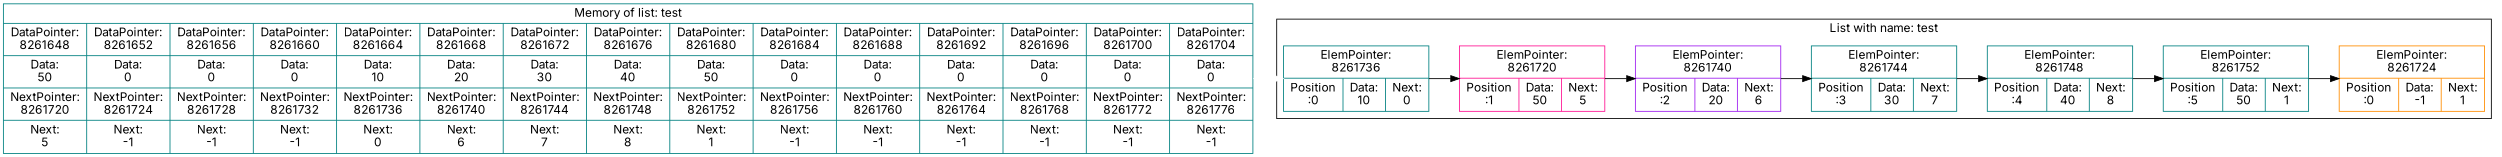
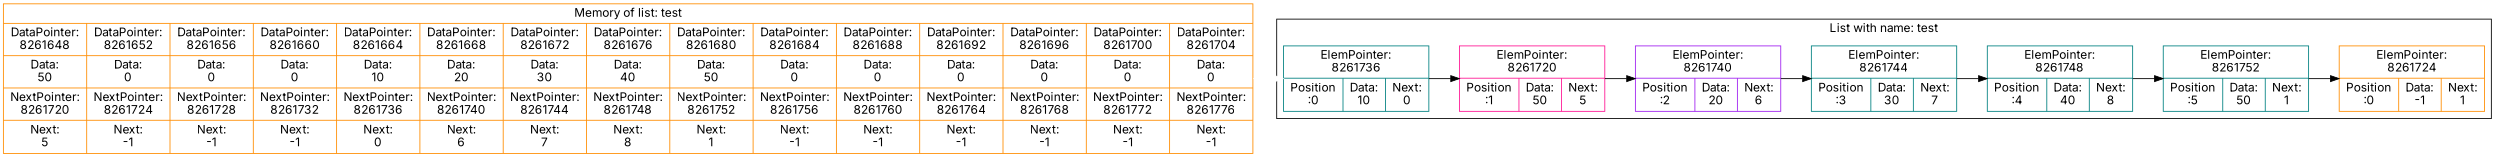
node "Memory of list: test": color teal -> darkorange
